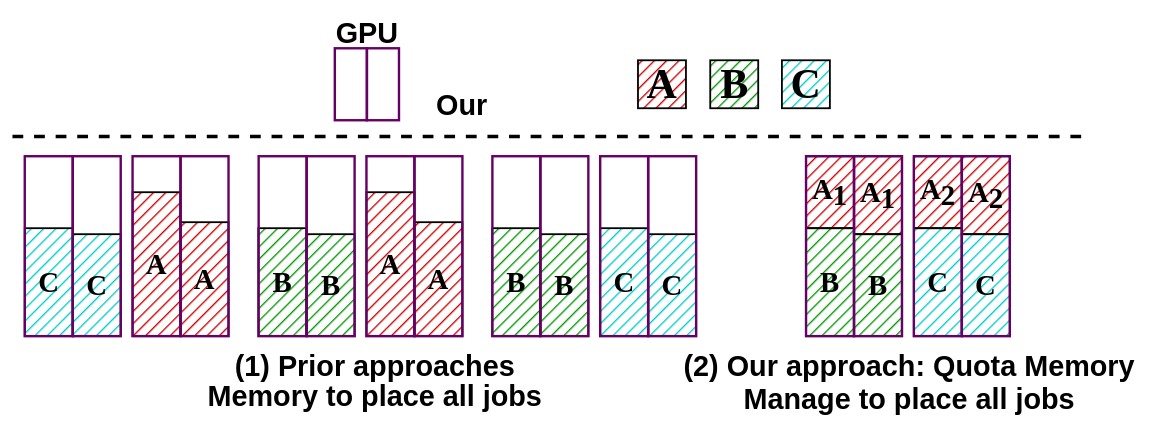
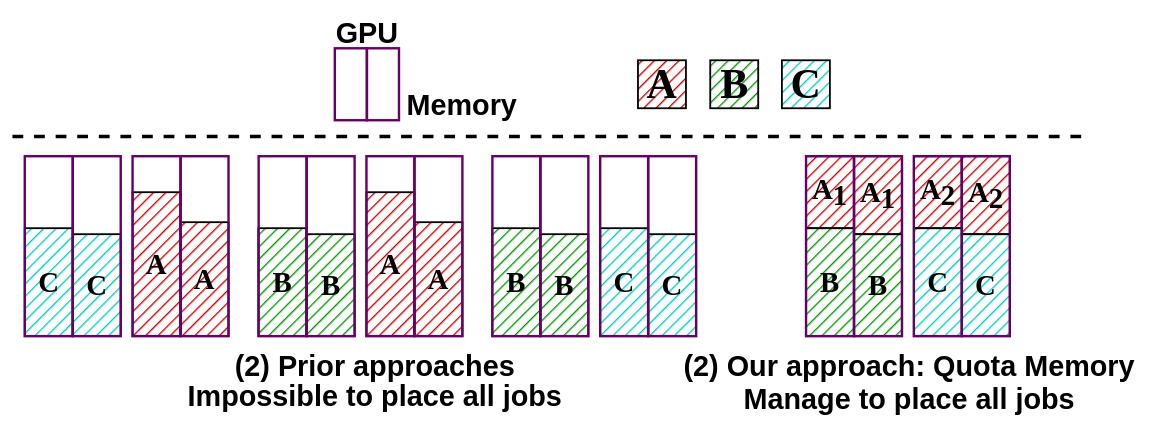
node "Our": label "Our" -> "Memory"
node "(1) Prior approaches": label "(1) Prior approaches" -> "(2) Prior approaches"
node "Memory to place all jobs": label "Memory to place all jobs" -> "Impossible to place all jobs"
